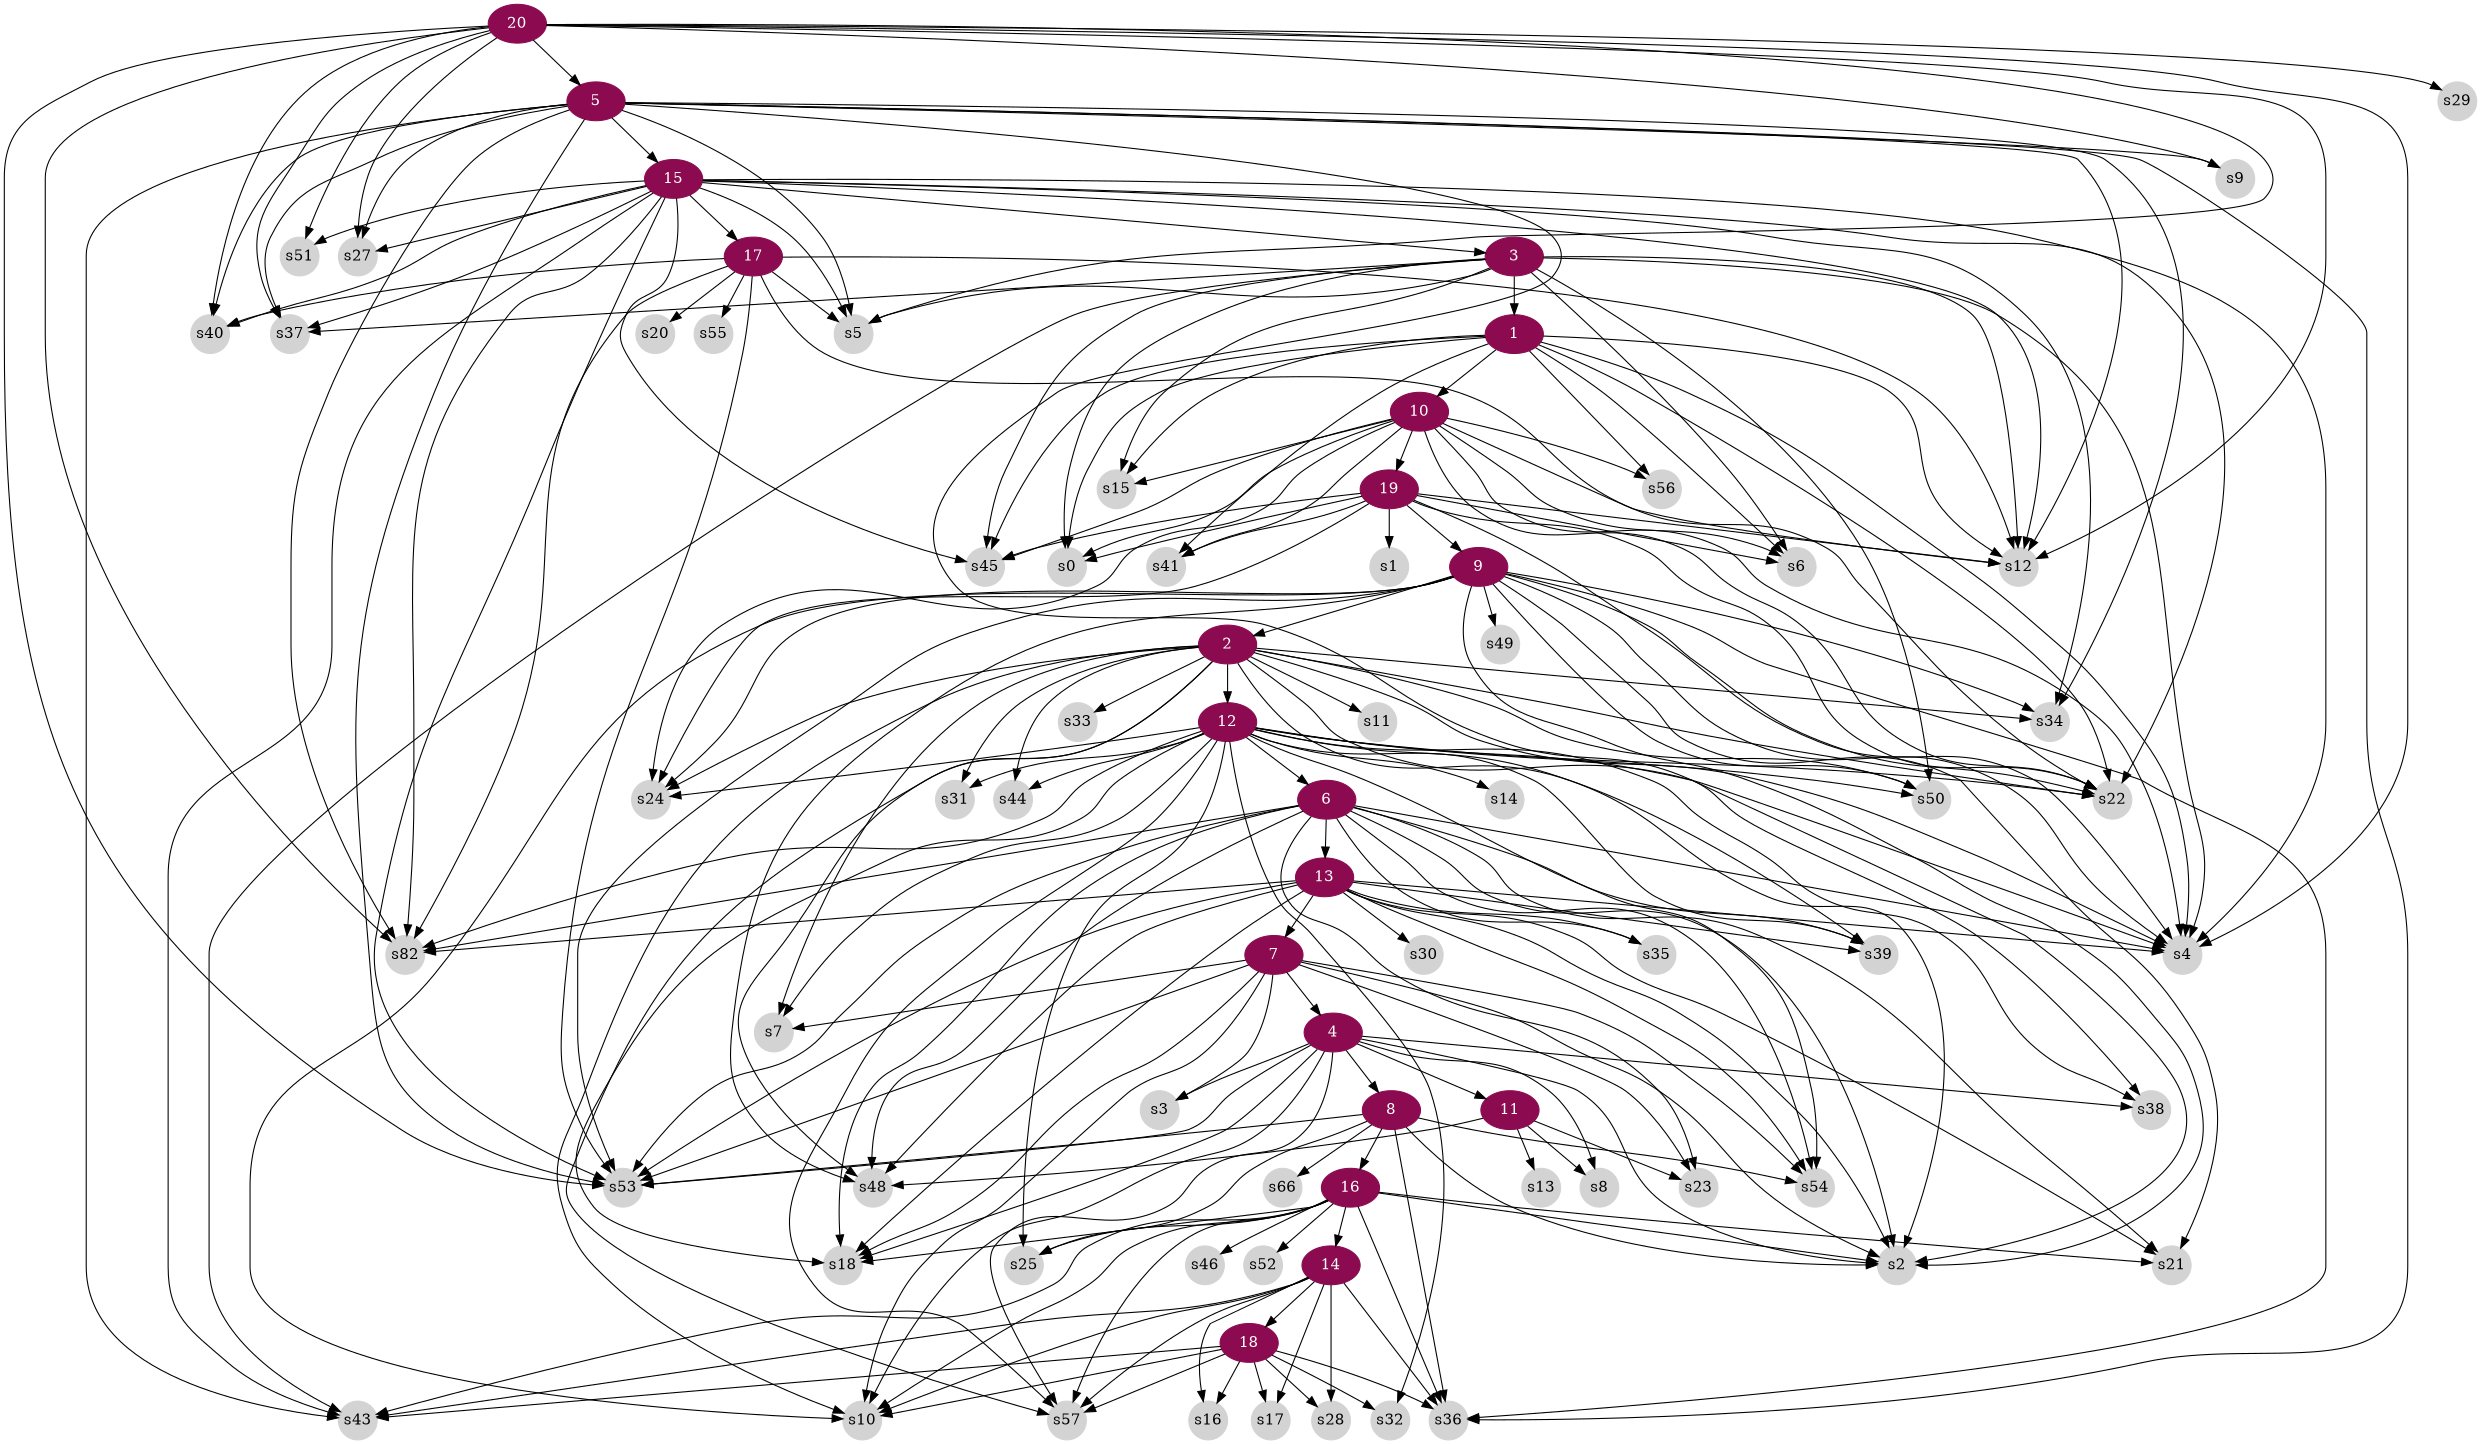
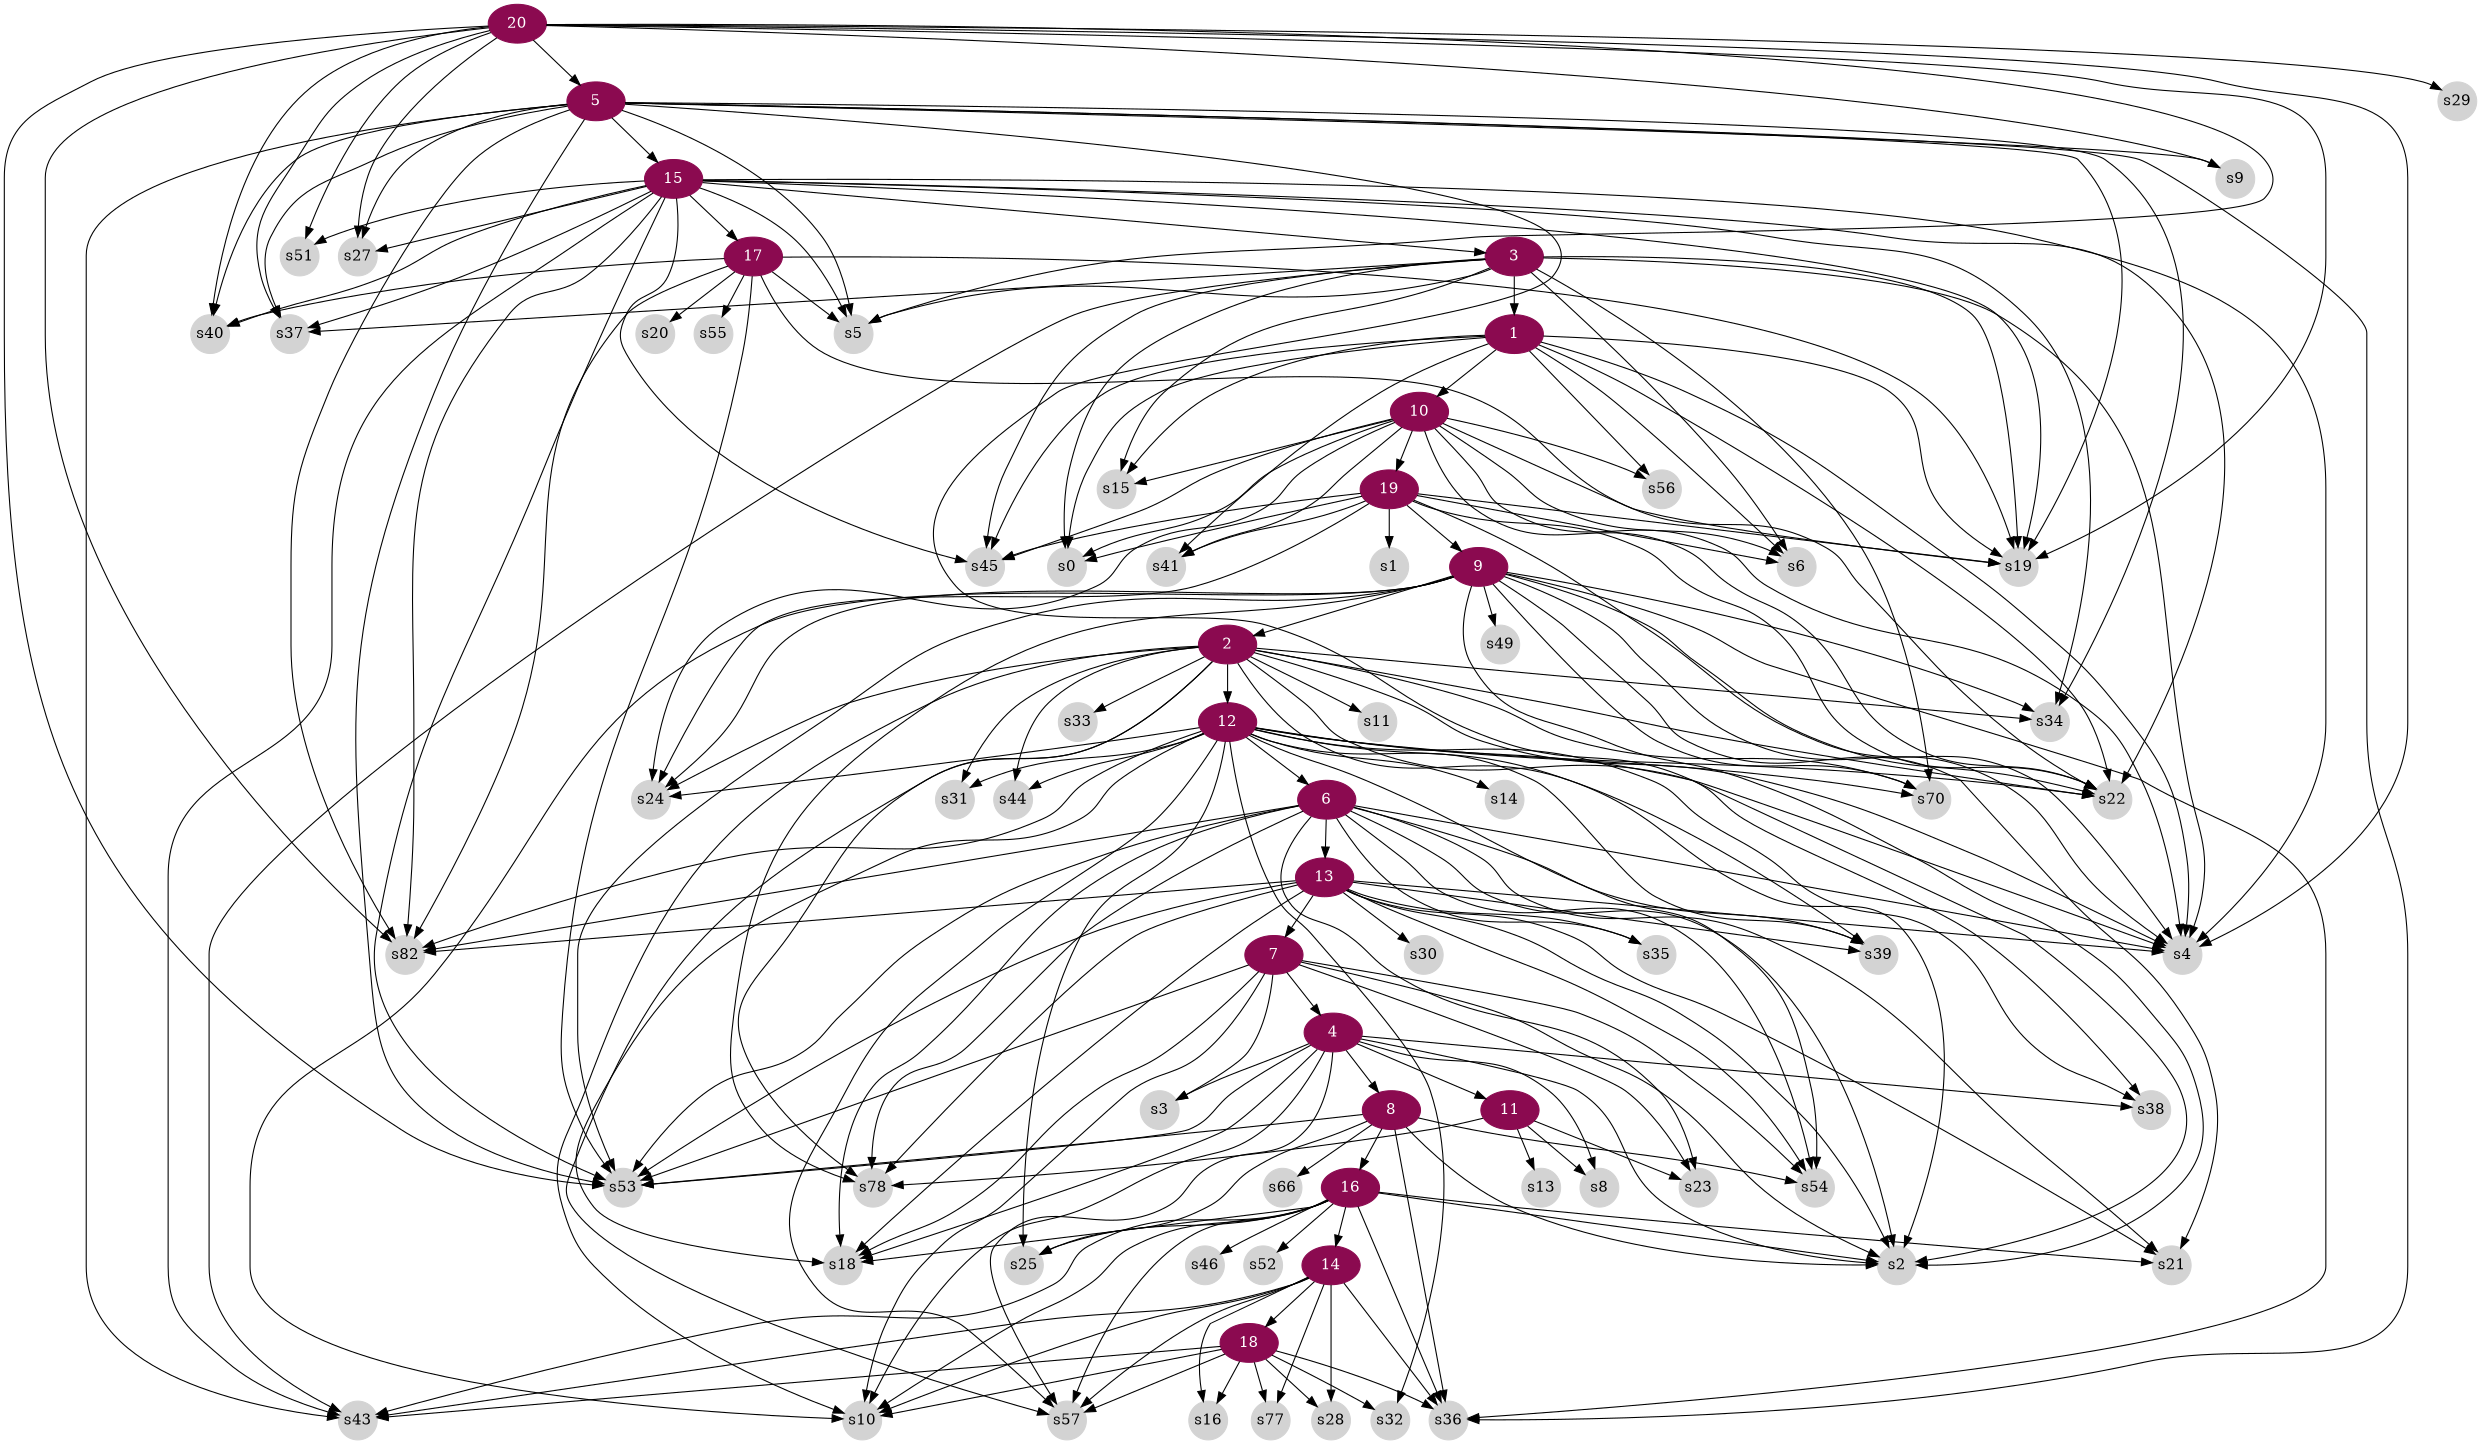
node "s12": label "s12" -> "s19"
node "s50": label "s50" -> "s70"
node "s7": removed
node "s48": label "s48" -> "s78"
node "s17": label "s17" -> "s77"
